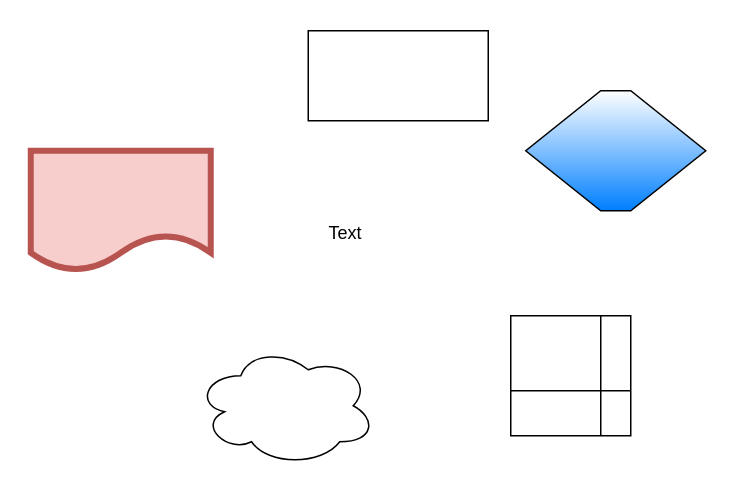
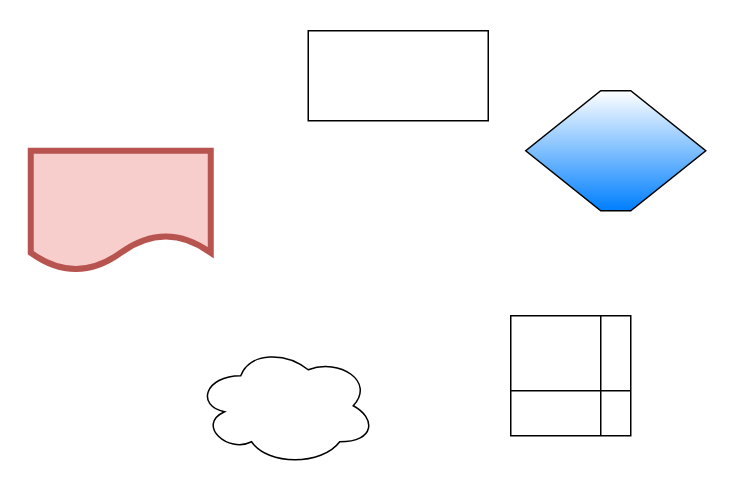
node "Text": removed
